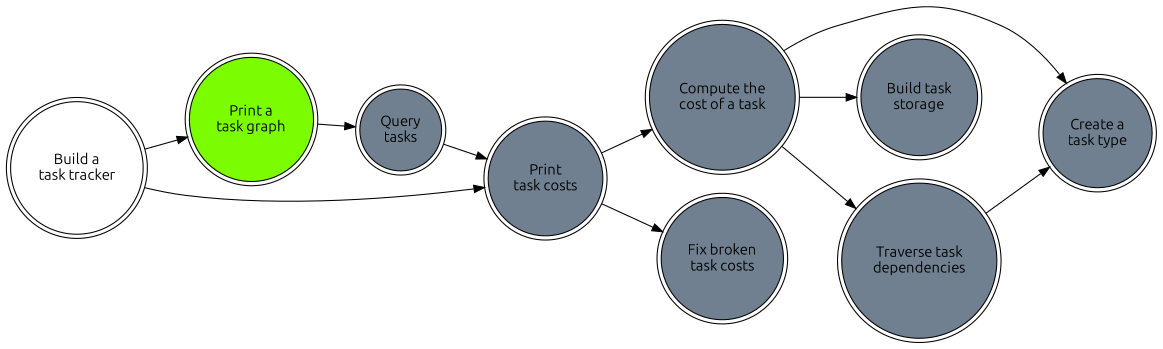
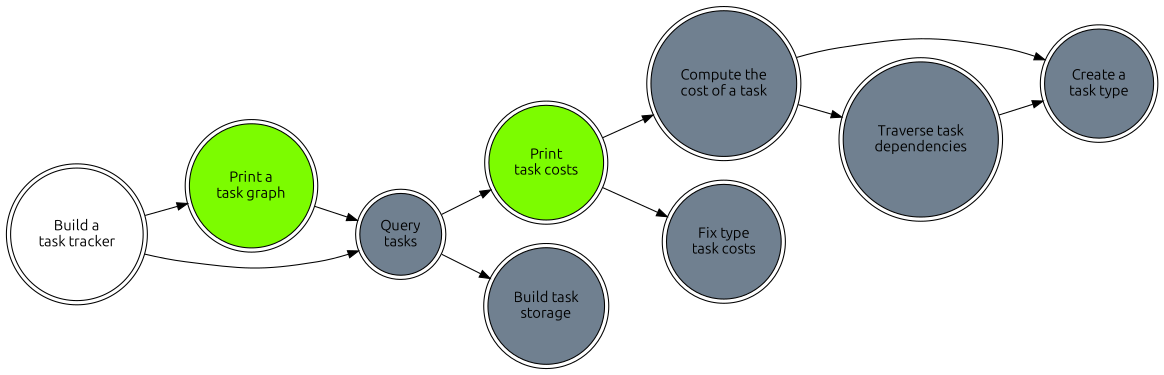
edge "Compute the cost of a task" -> "Build task storage": now "Query tasks" -> "Build task storage"
node "Print task costs": fillcolor slategray -> lawngreen
edge "Build a task tracker" -> "Print task costs": now "Build a task tracker" -> "Query tasks"
node "Fix broken task costs": label "Fix broken task costs" -> "Fix type task costs"
